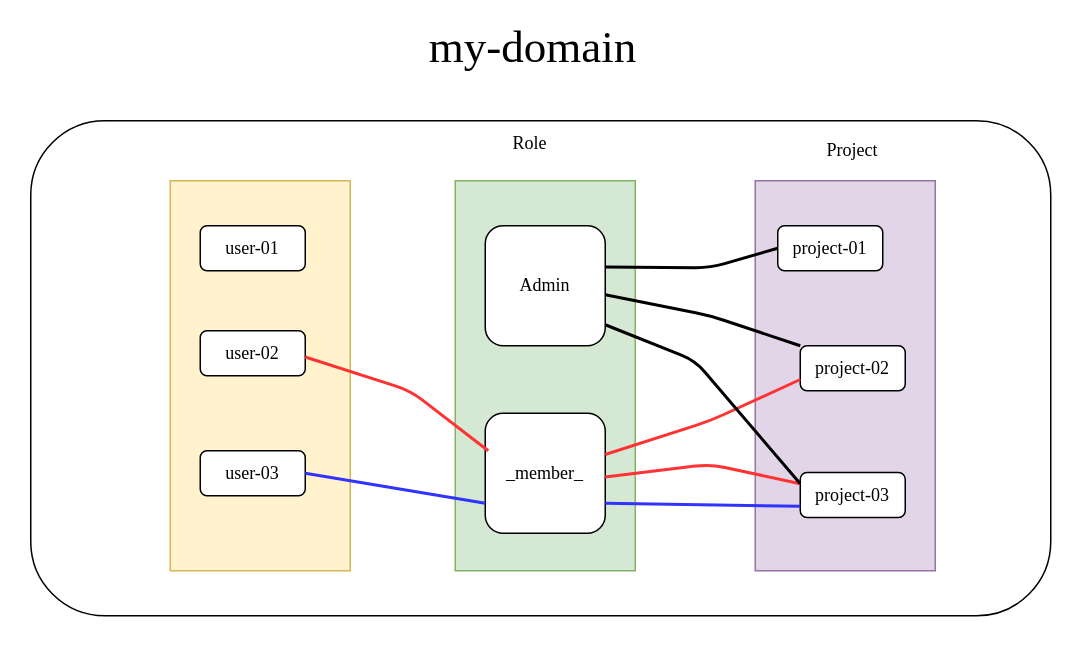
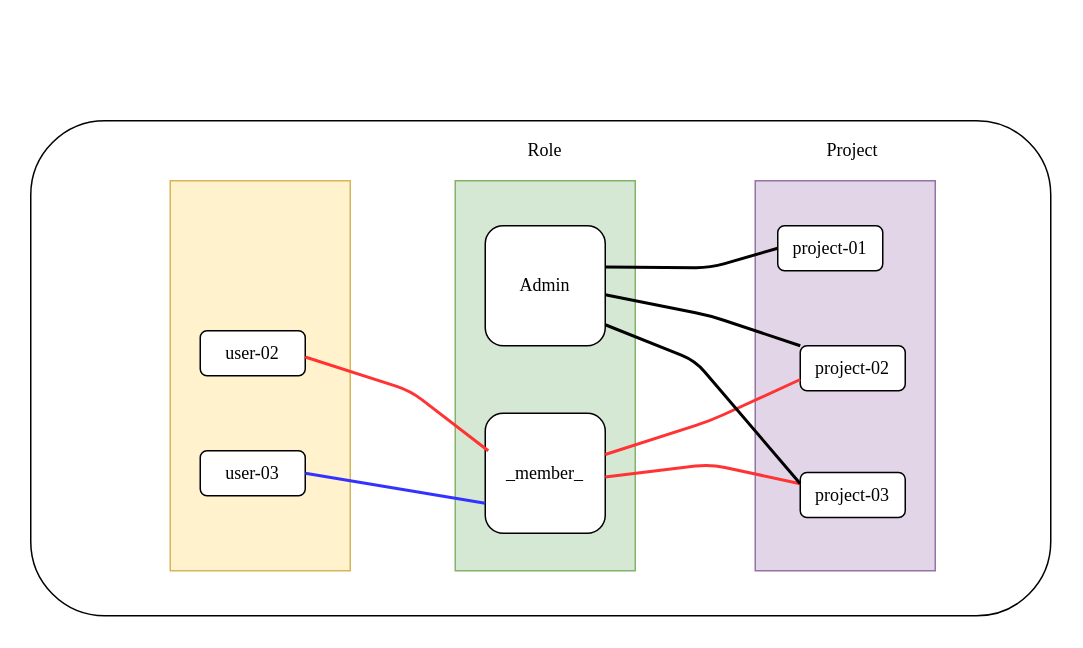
node "my-domain": removed
node "Role": moved (530, 143) -> (545, 151)
node "user-01": removed
edge "_member_" -- "project-03": removed
